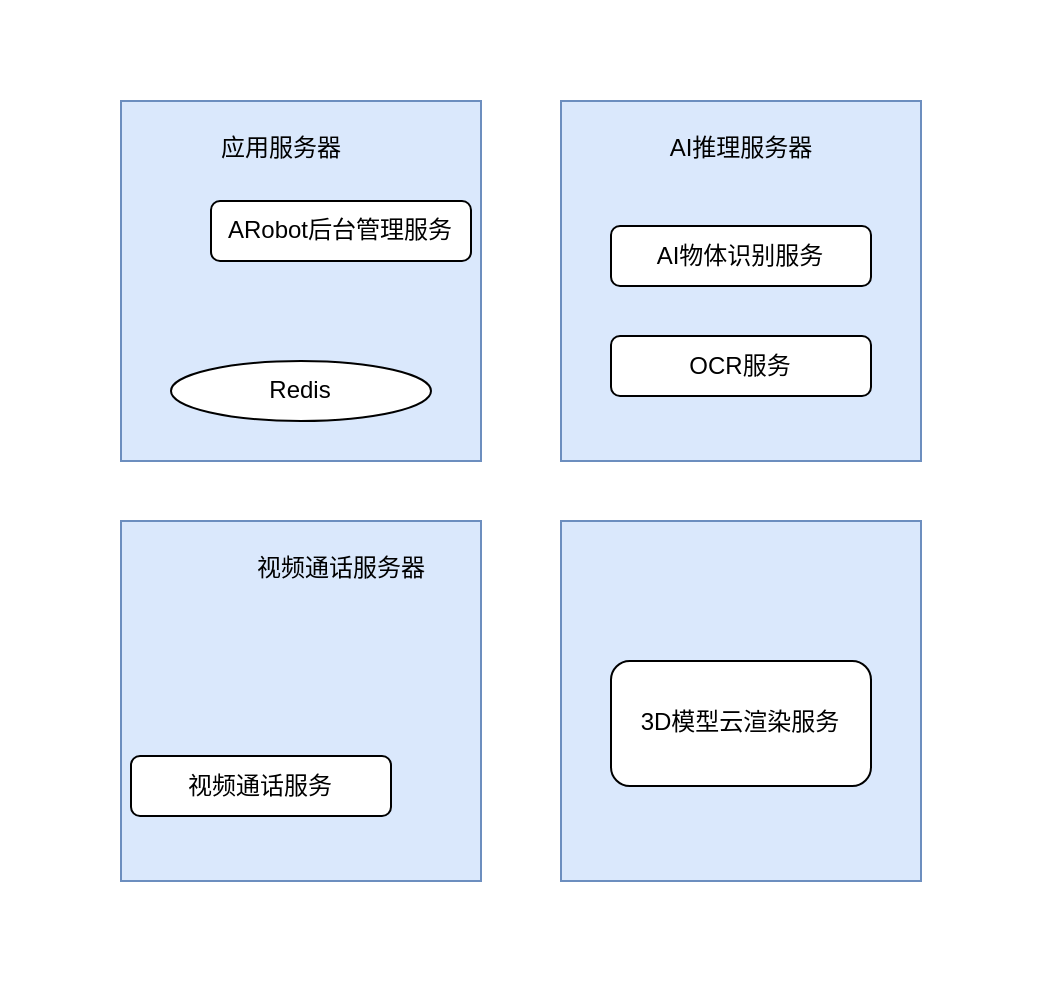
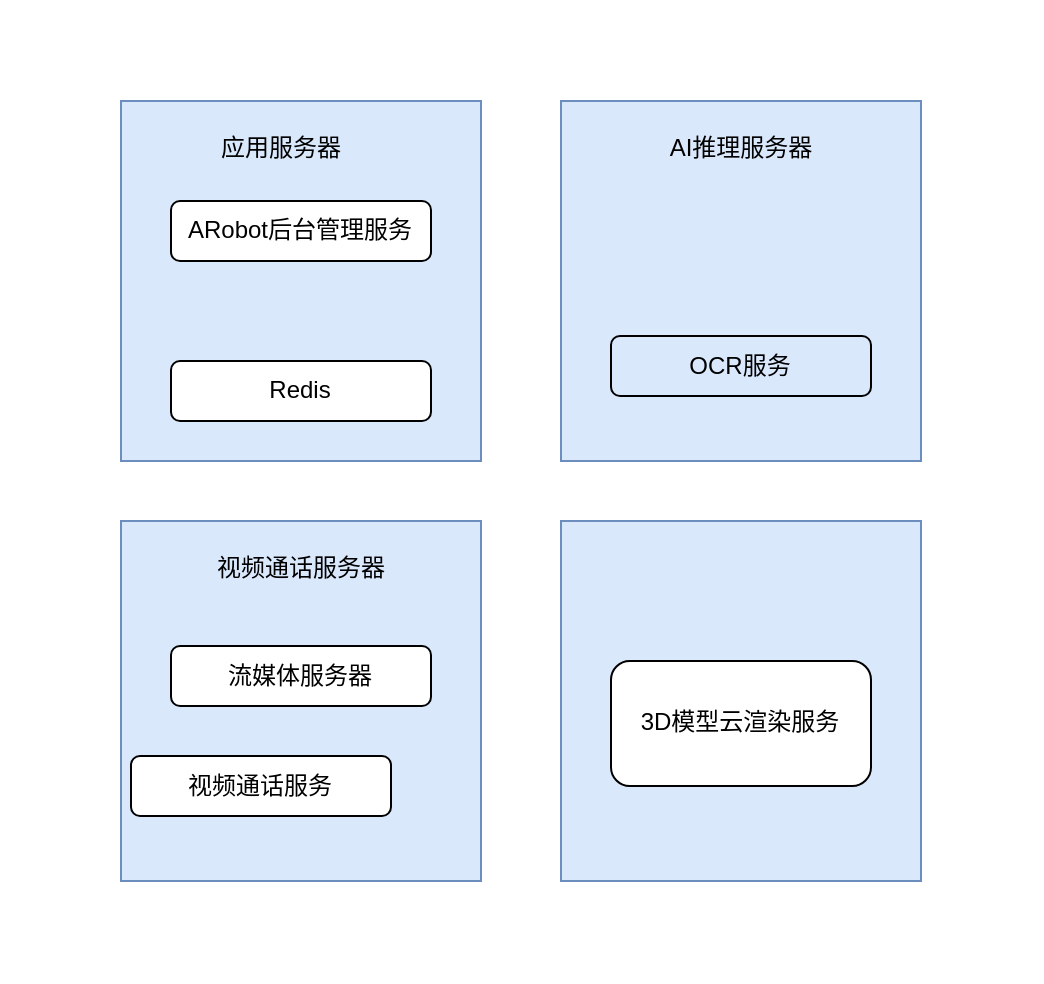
node "ARobot后台管理服务": moved (341, 231) -> (301, 231)
node "AI物体识别服务": removed
node "OCR服务": fillcolor #ffffff -> #dae8fc
node "Redis": shape ellipse -> rounded rectangle
node "视频通话服务器": moved (341, 571) -> (301, 571)
node "流媒体服务器": added
